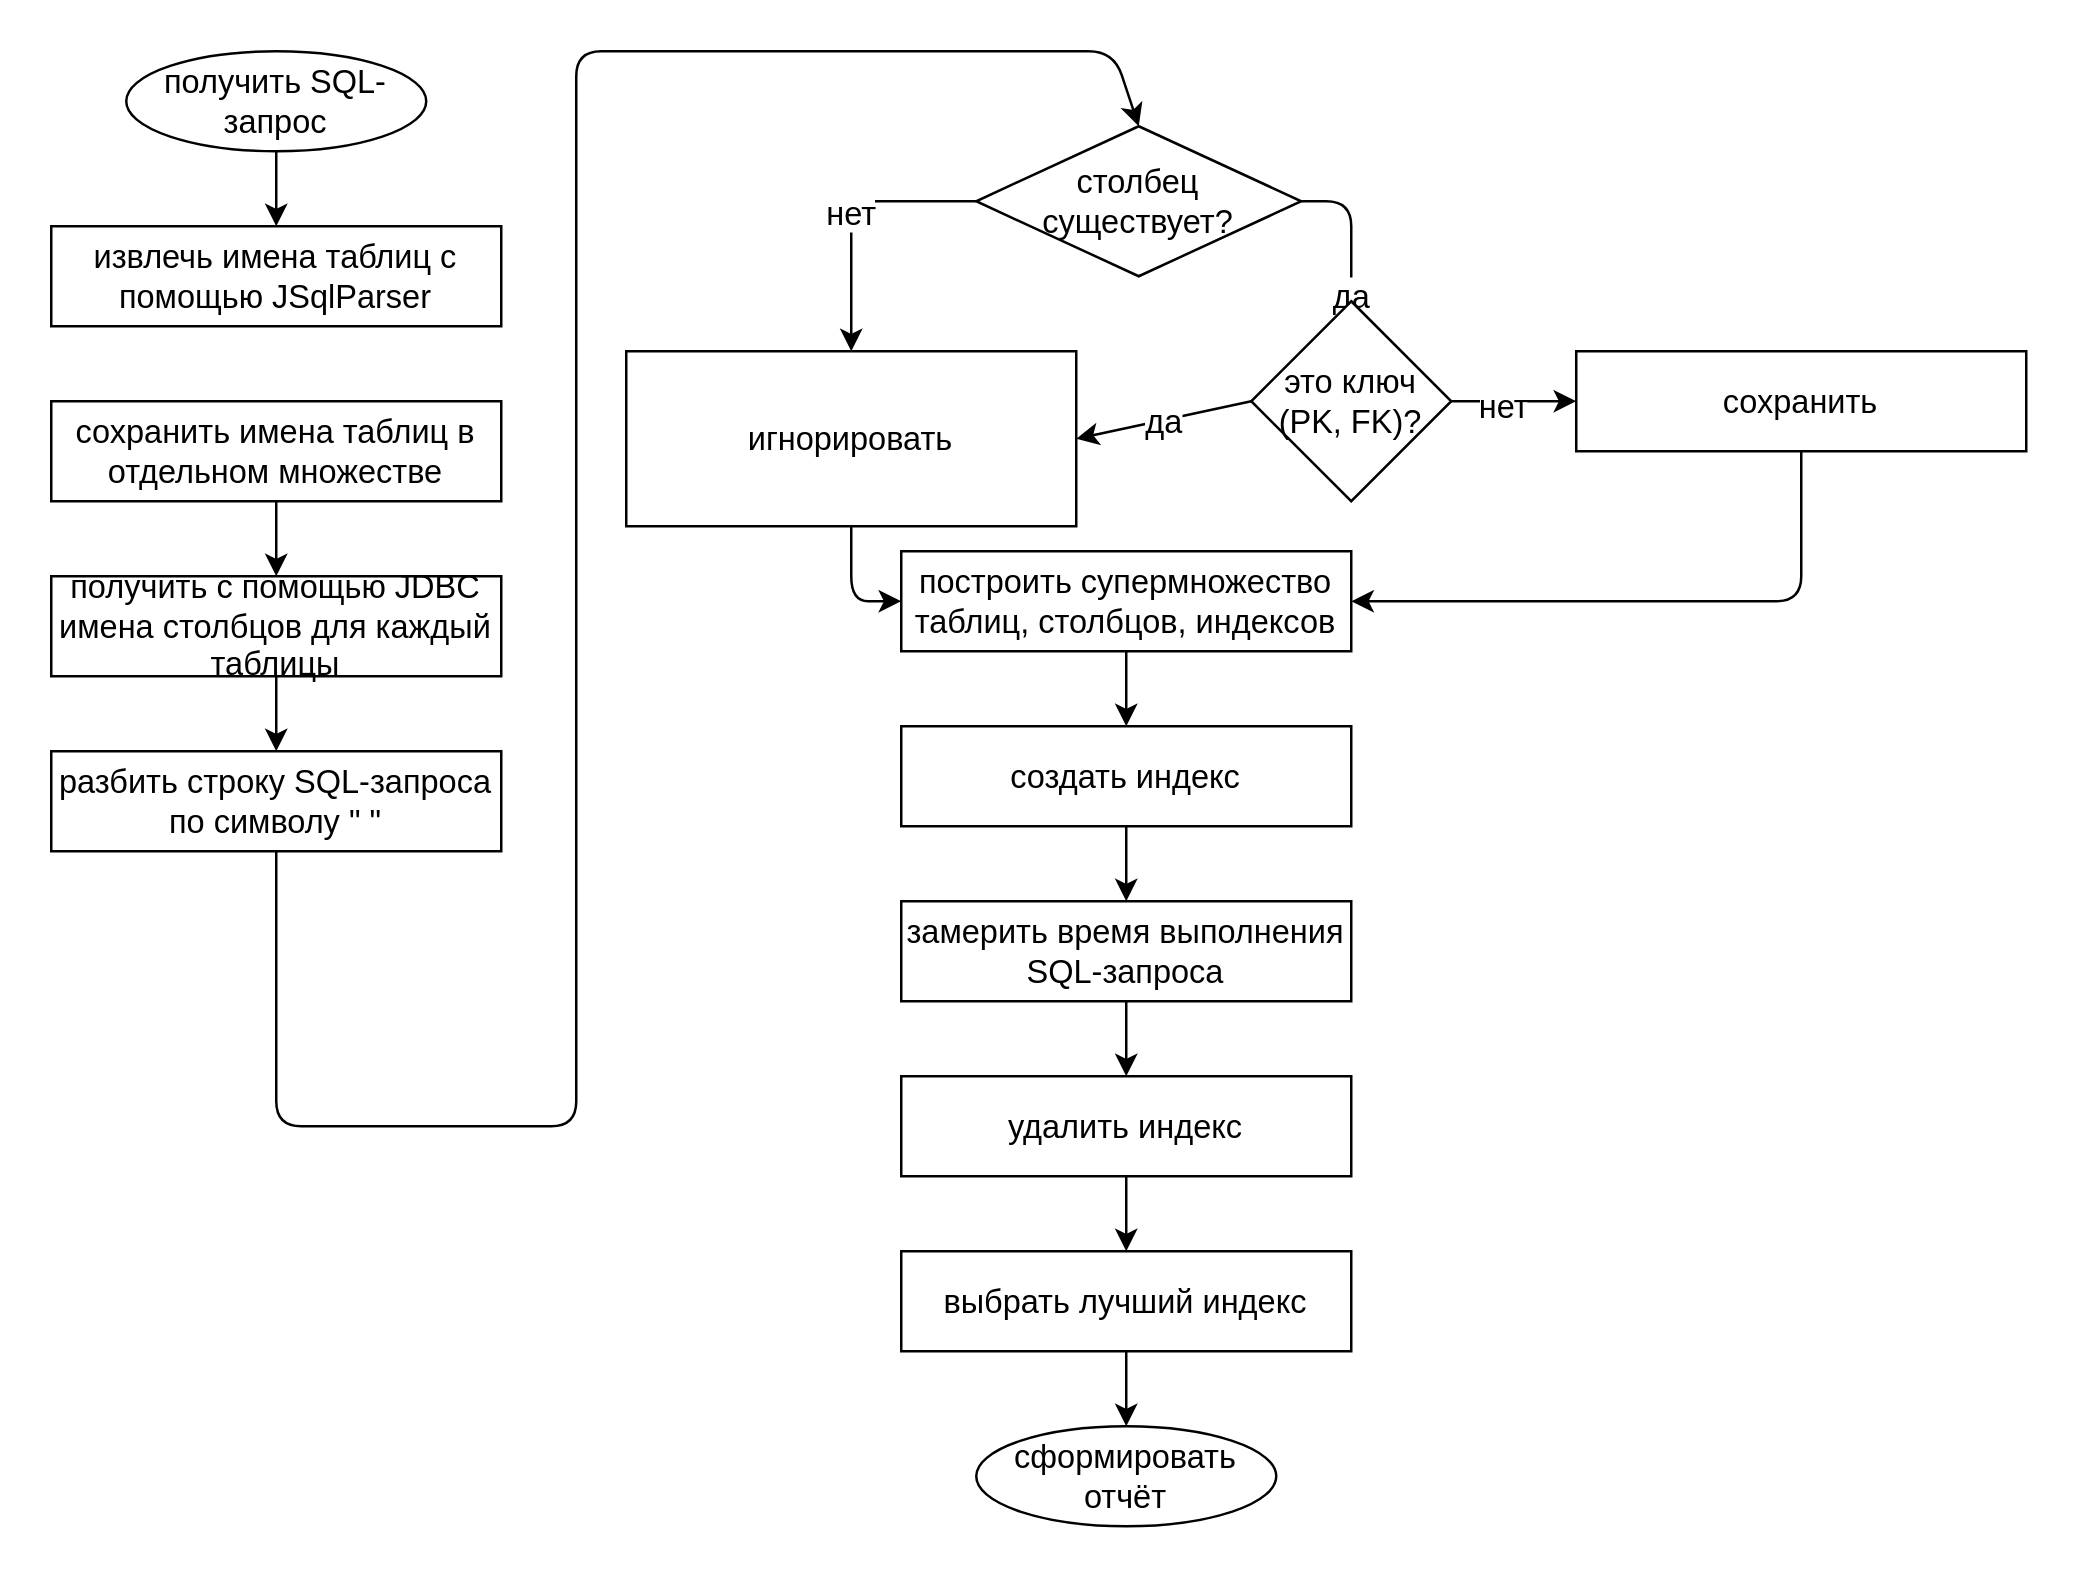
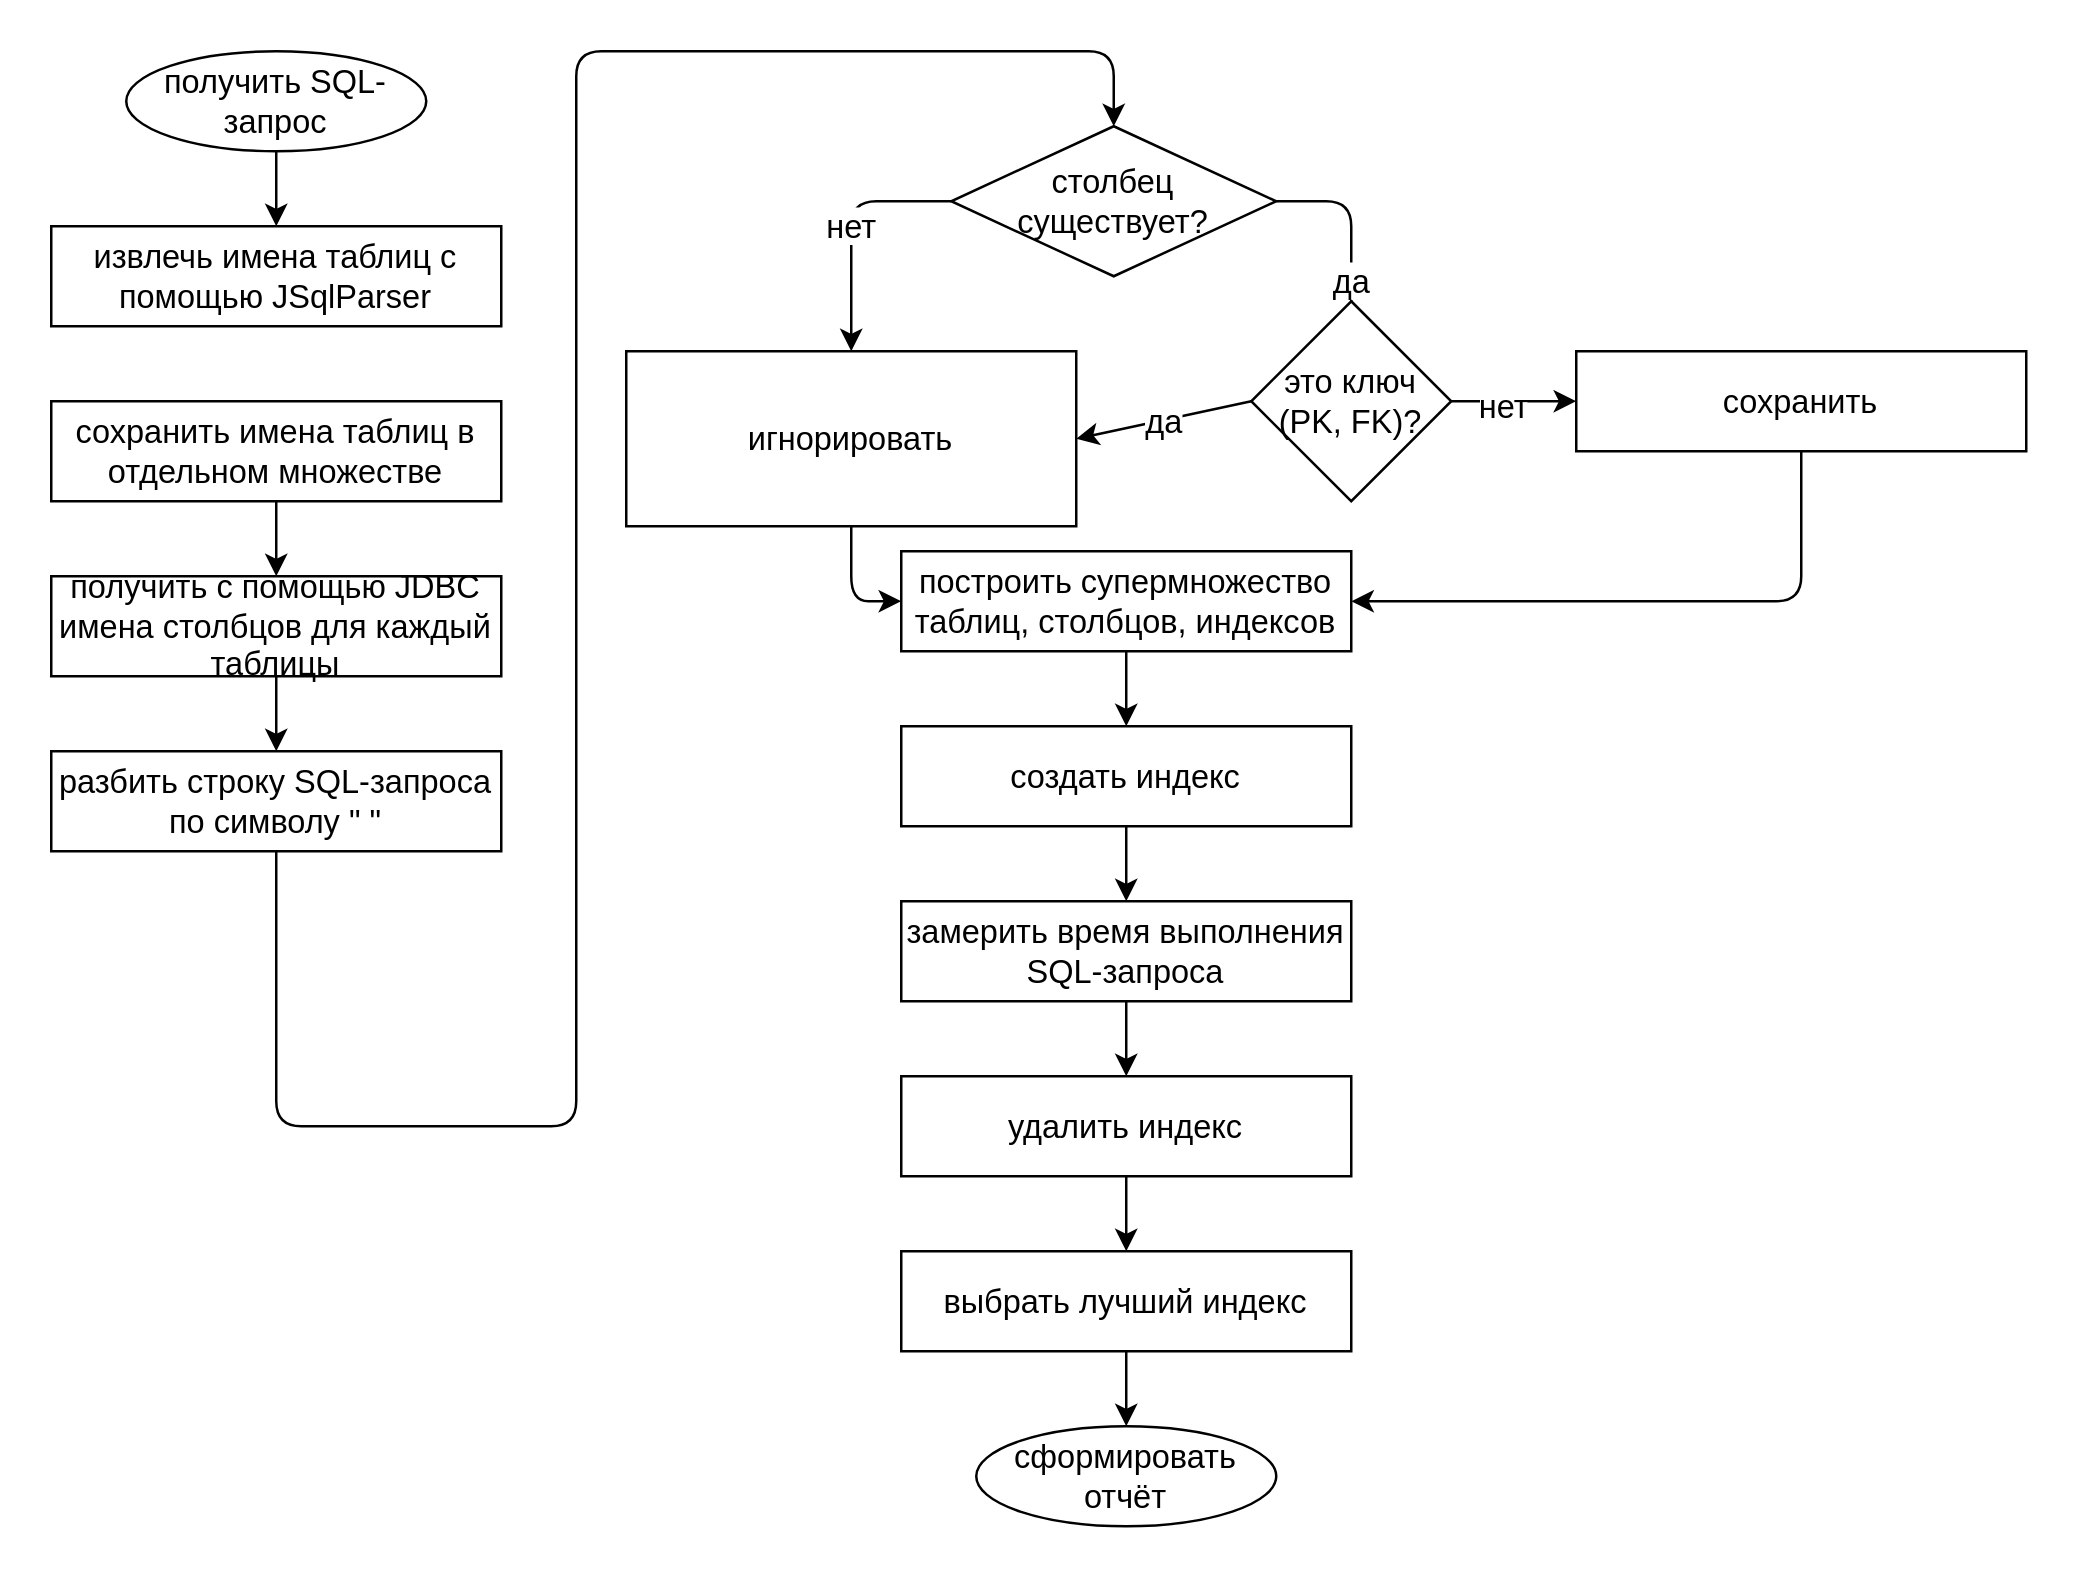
node "столбец существует?": moved (1139, 201) -> (1114, 201)
